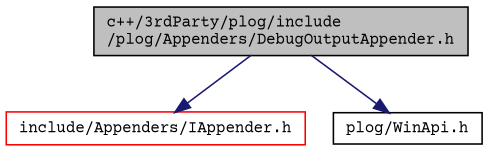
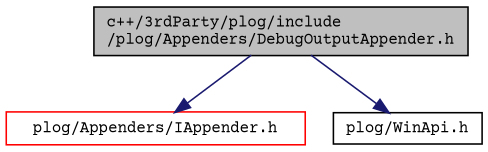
node "include/Appenders/IAppender.h": label "include/Appenders/IAppender.h" -> "plog/Appenders/IAppender.h"
